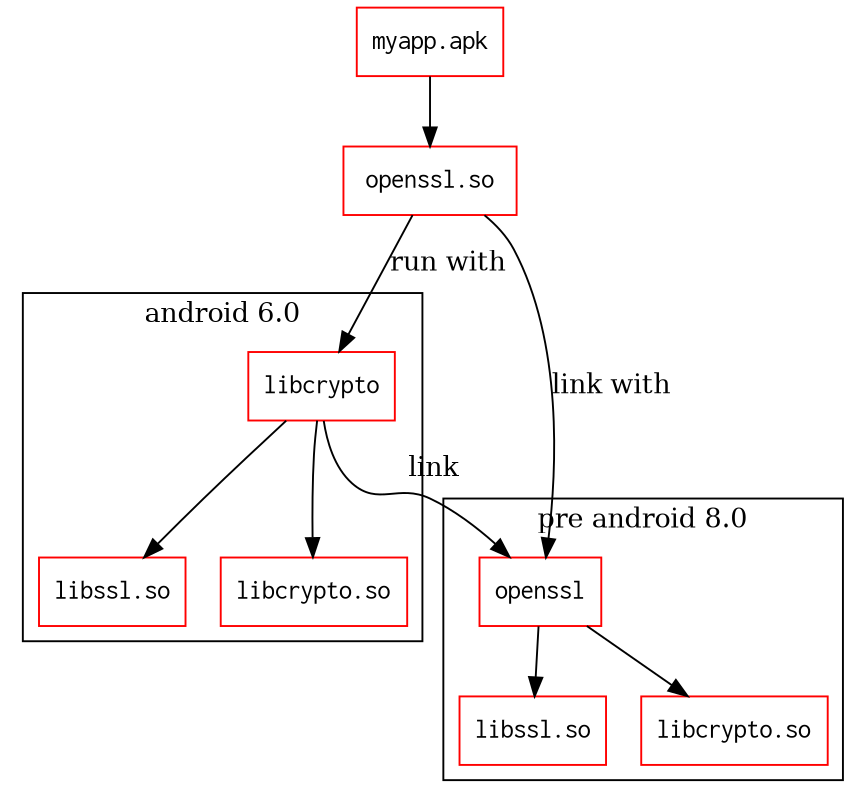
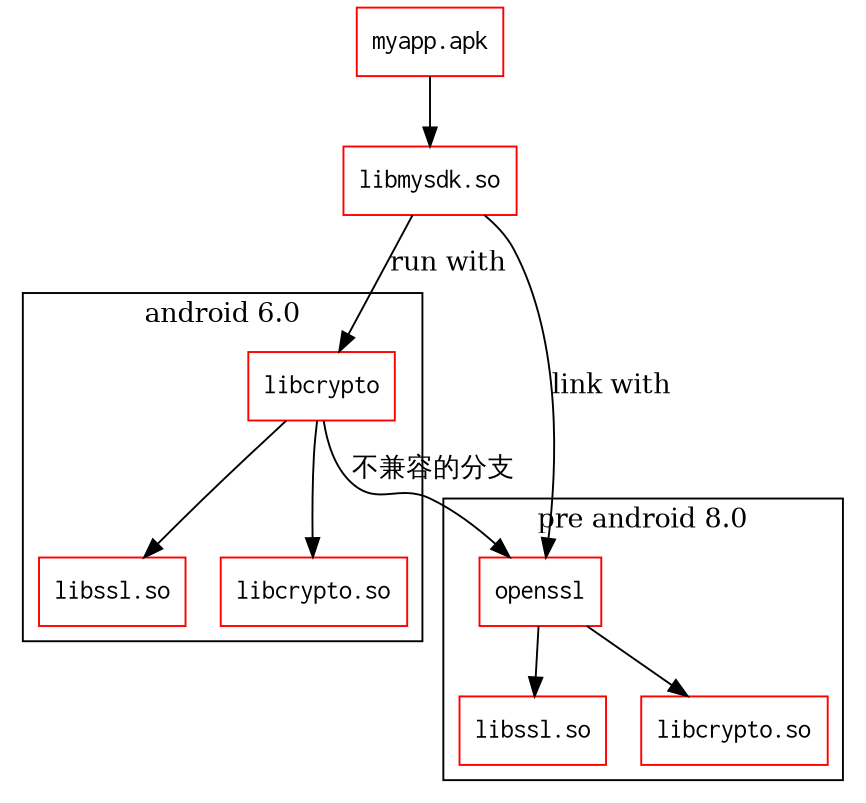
node "openssl.so": label "openssl.so" -> "libmysdk.so"
edge "libcrypto" -> "openssl": label "link" -> "不兼容的分支"
